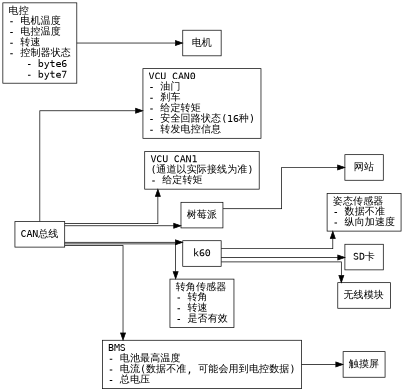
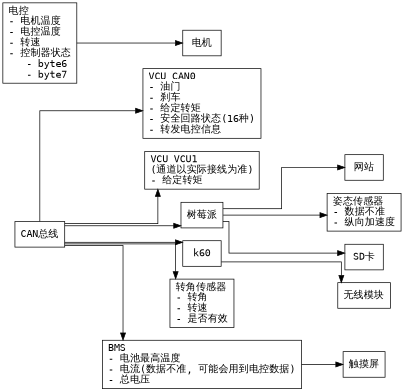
node "VCU CAN1 (通道以实际接线为准) - 给定转矩": label "VCU CAN1 (通道以实际接线为准) - 给定转矩" -> "VCU VCU1 (通道以实际接线为准) - 给定转矩"
edge "k60" -> "姿态传感器 - 数据不准 - 纵向加速度": now "树莓派" -> "姿态传感器 - 数据不准 - 纵向加速度"
edge "k60" -> "SD卡": now "树莓派" -> "SD卡"
